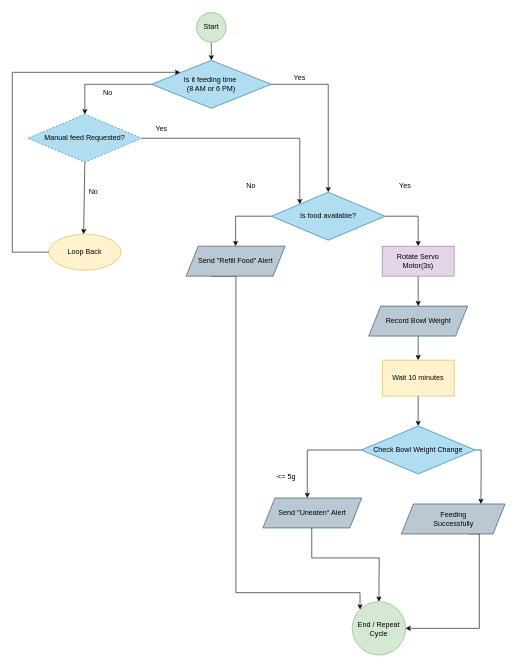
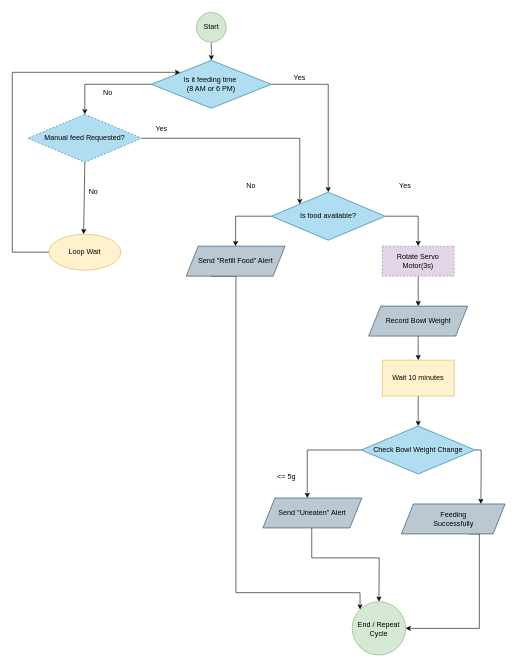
node "Loop Back": label "Loop Back" -> "Loop Wait"
node "Rotate Servo Motor(3s)": style solid -> dashed
